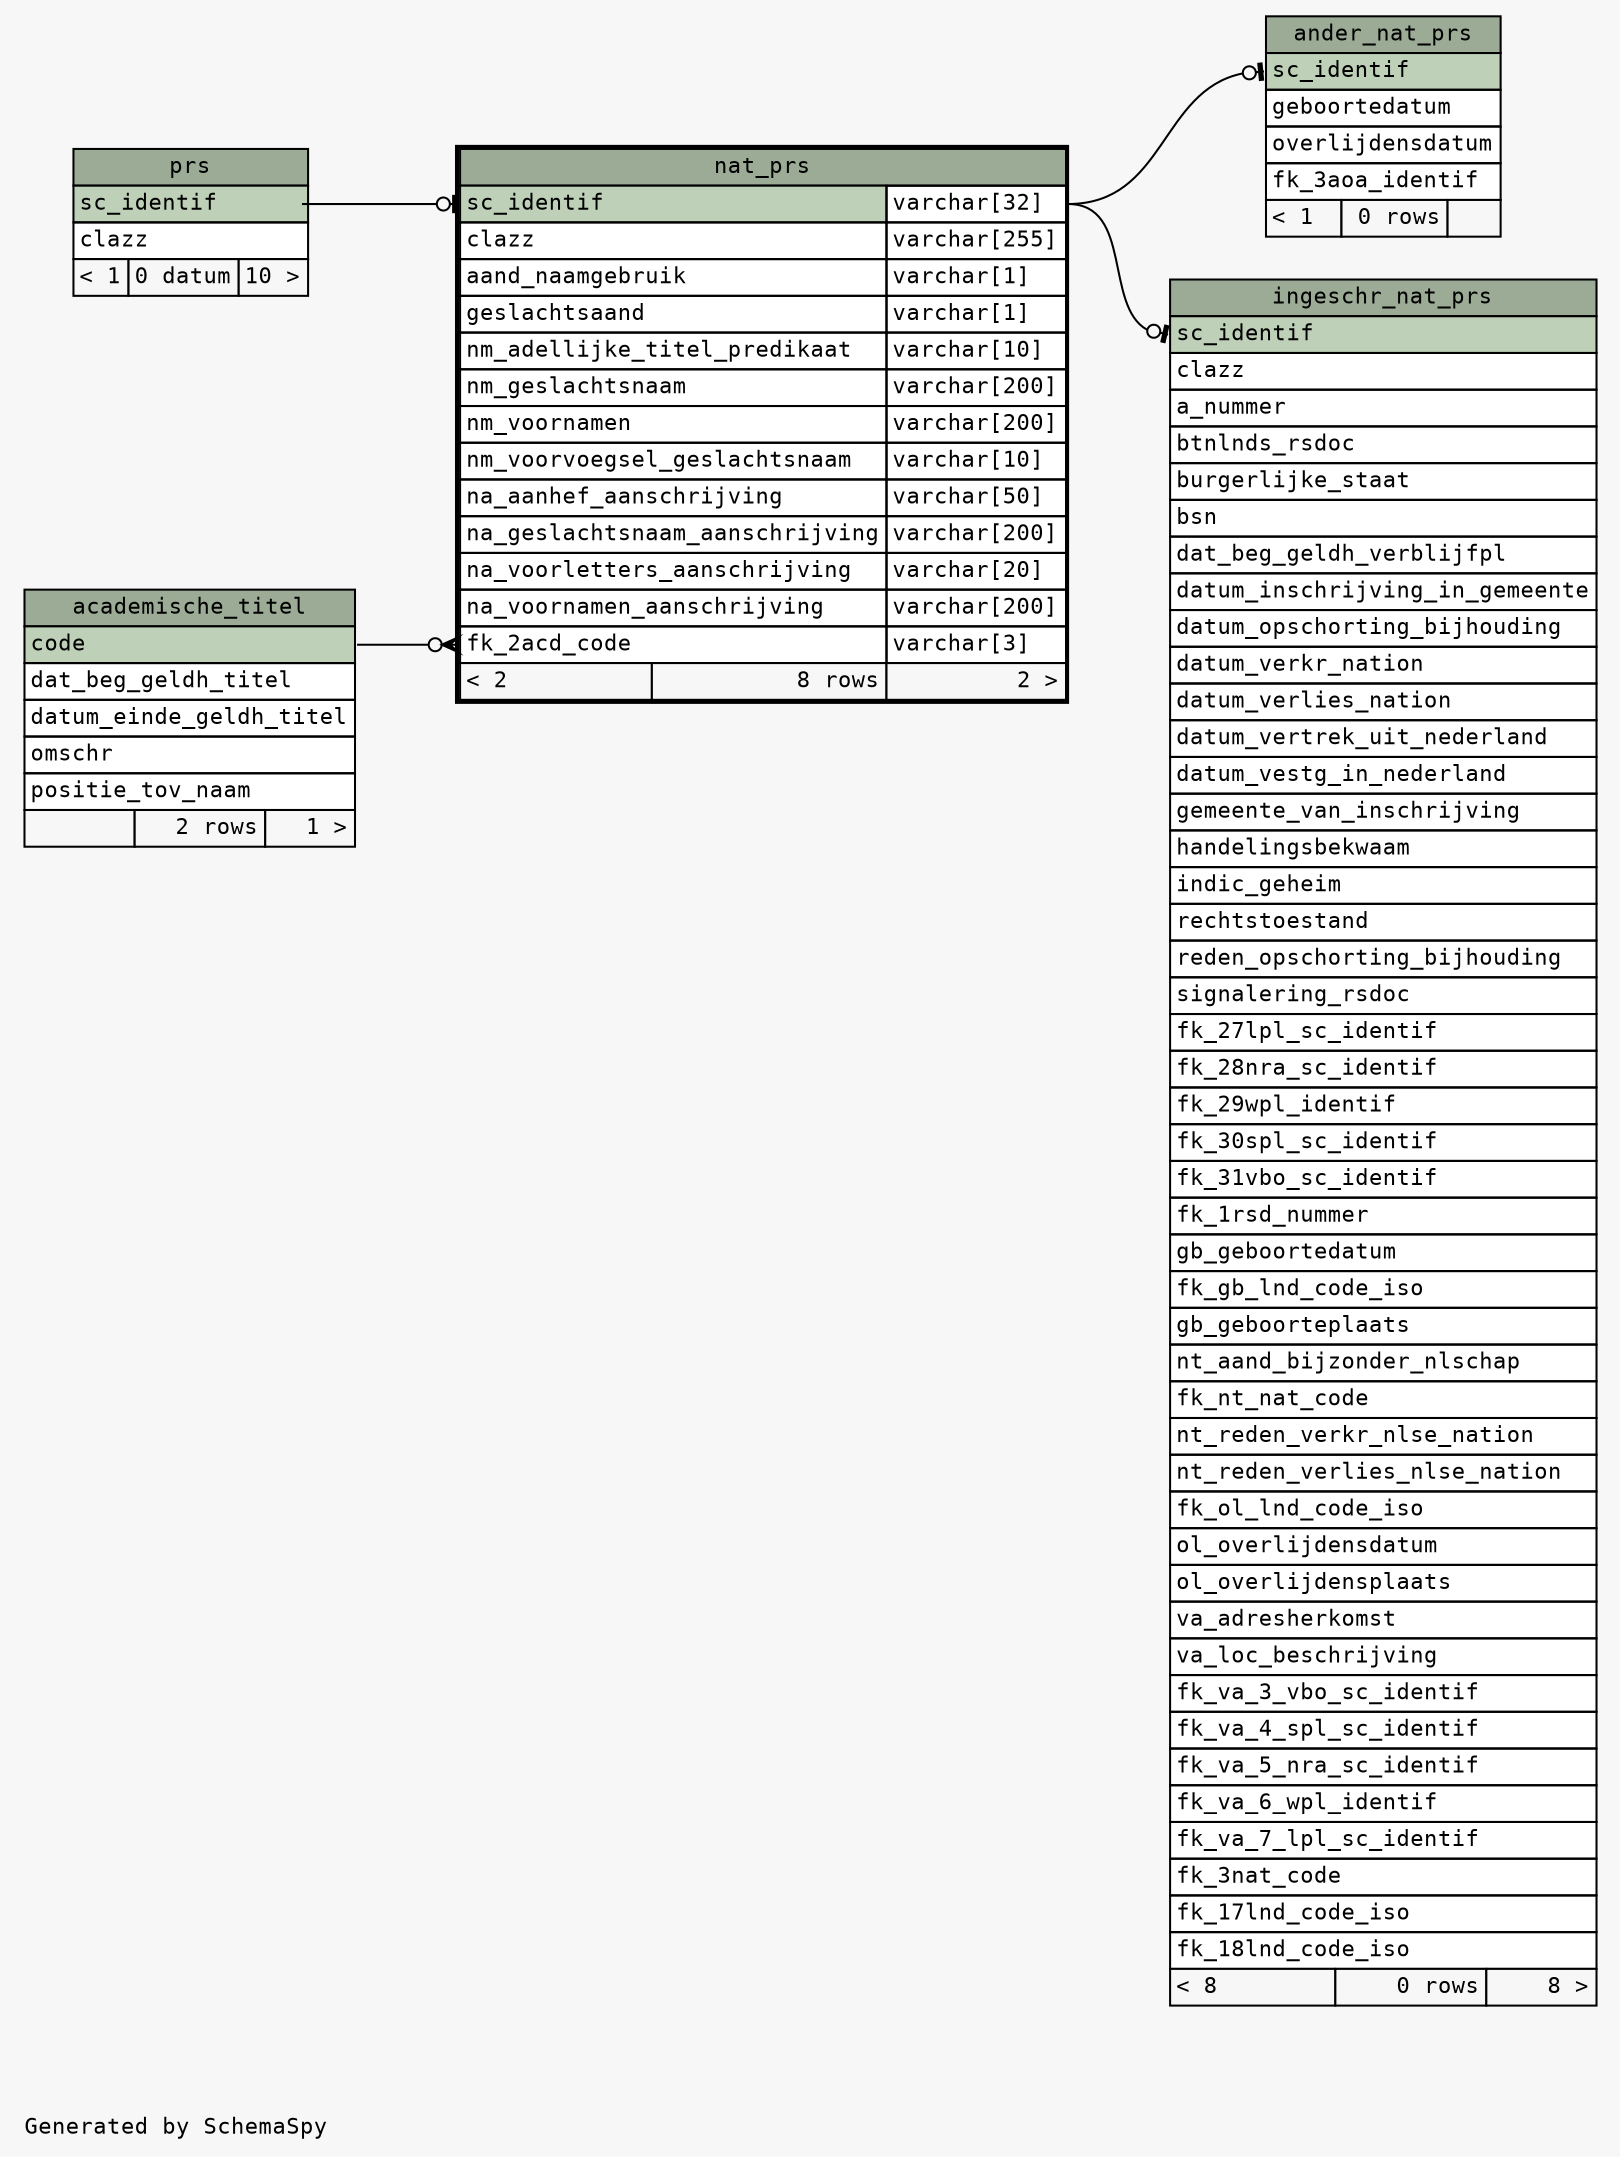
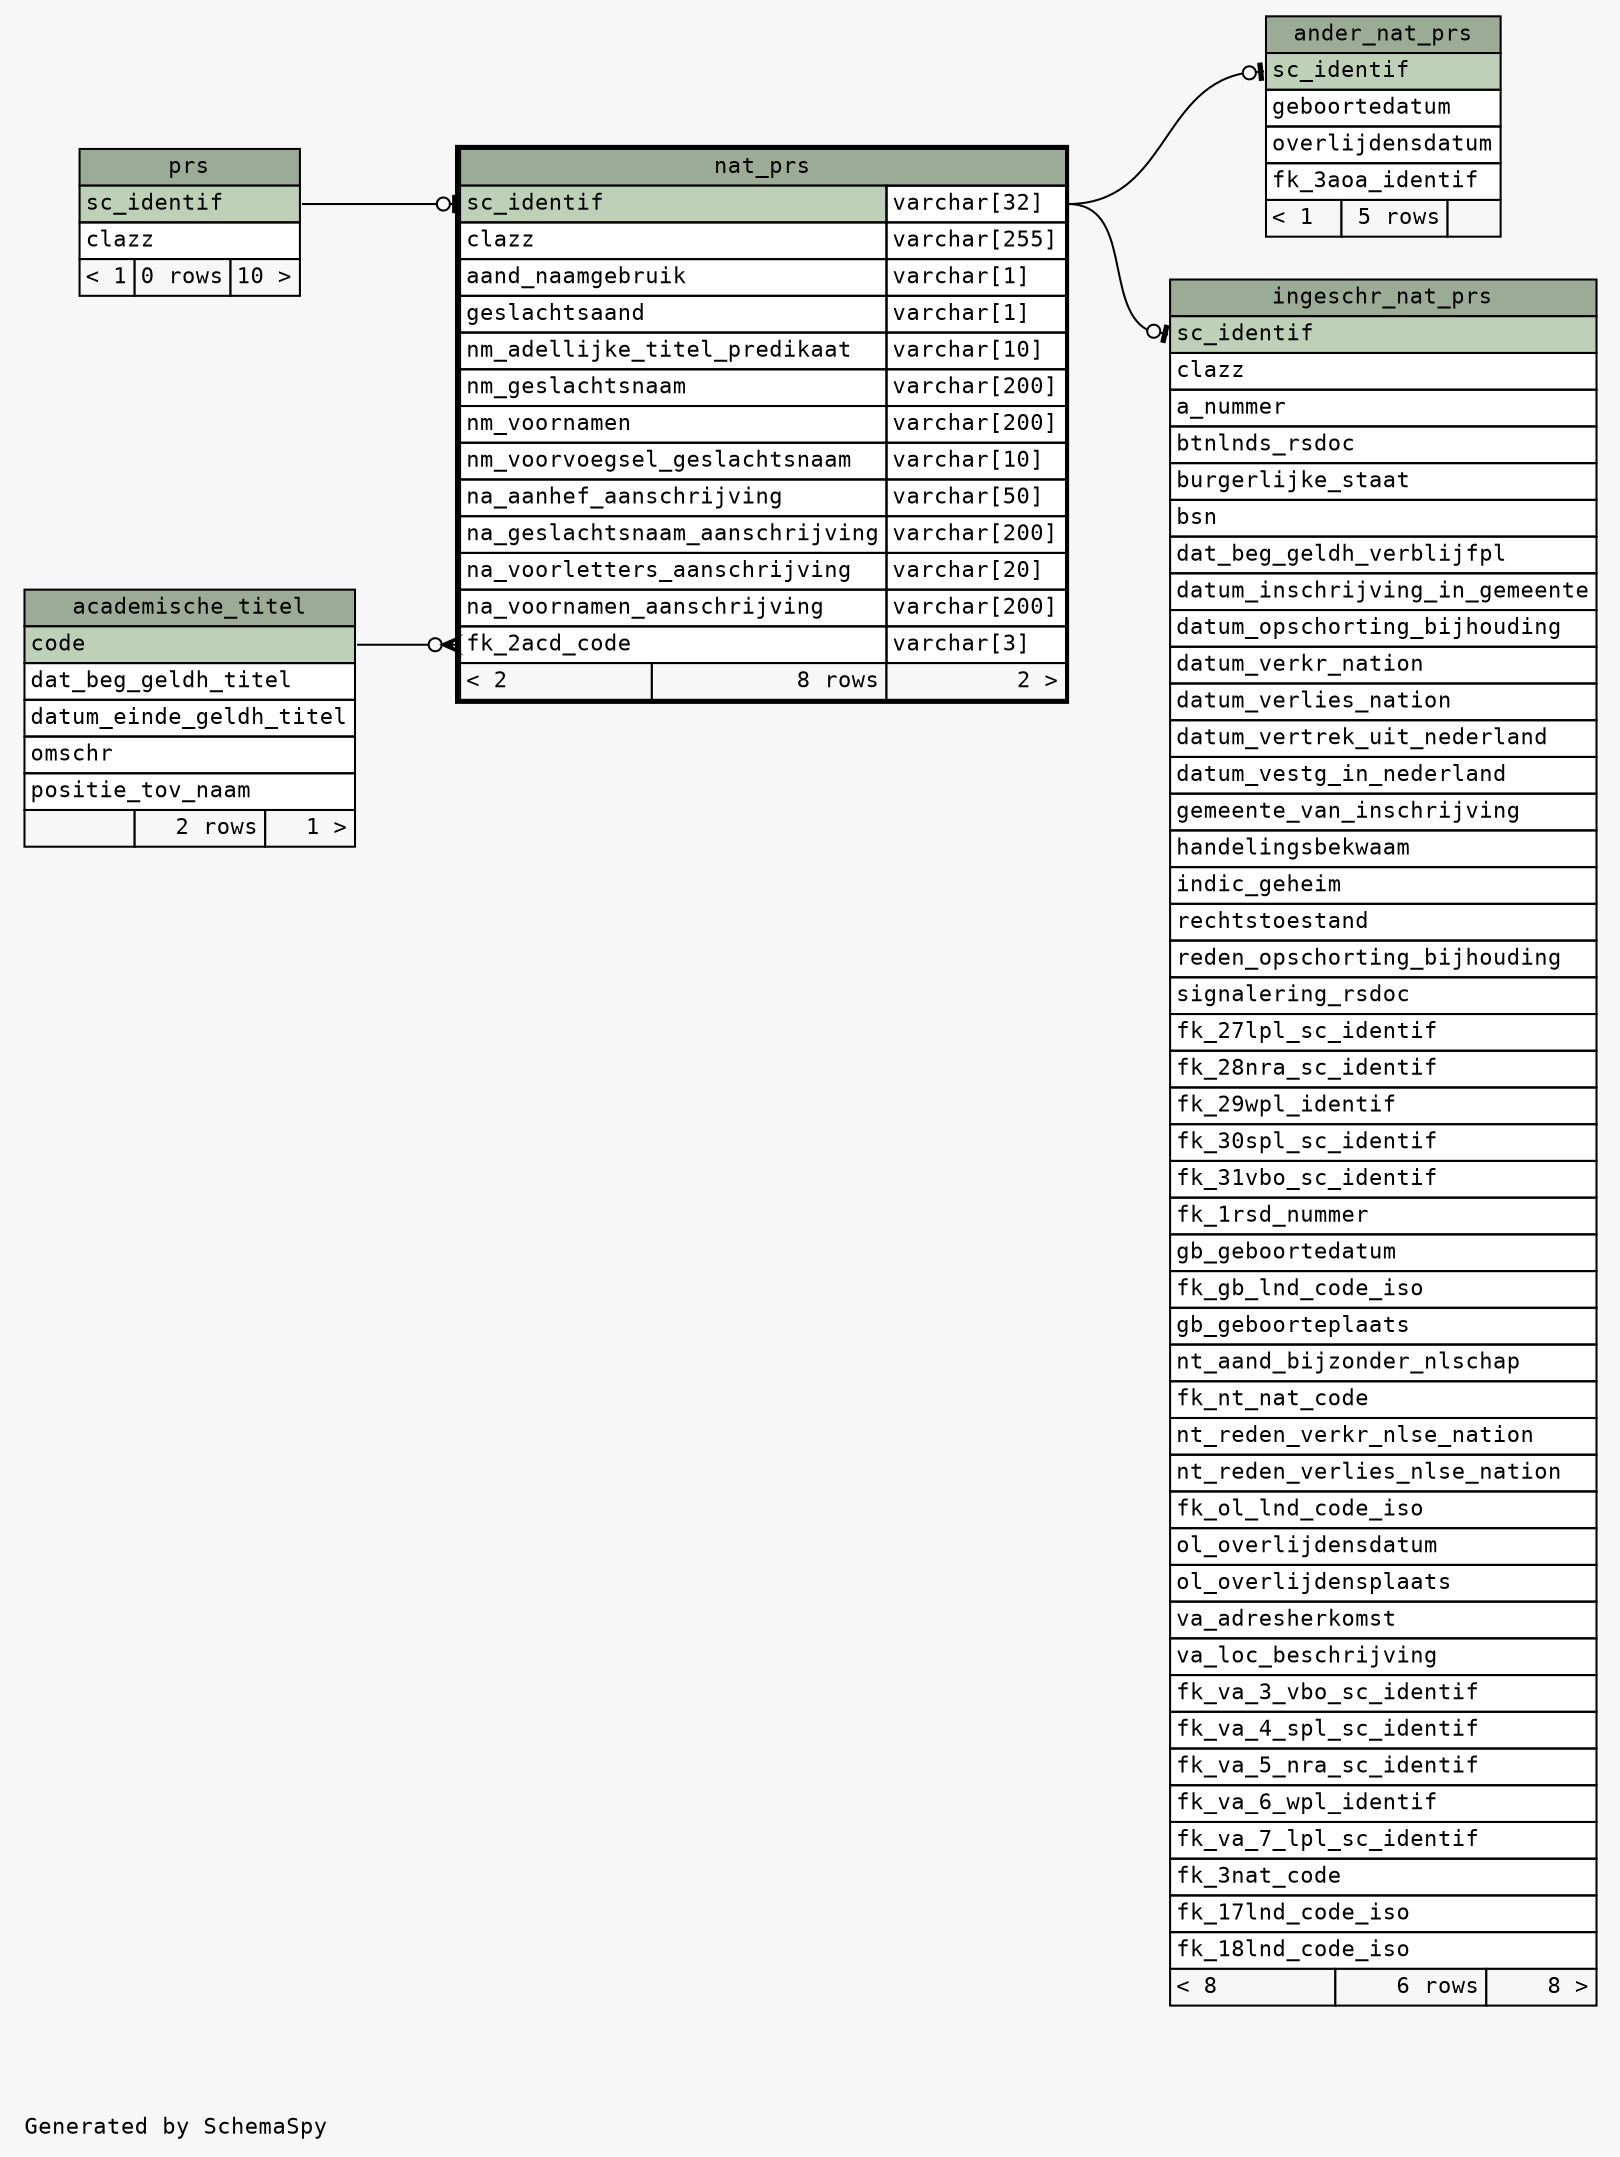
node "ander_nat_prs": text "0 rows" -> "5 rows"
node "prs": text "0 datum" -> "0 rows"
node "ingeschr_nat_prs": text "0 rows" -> "6 rows"
